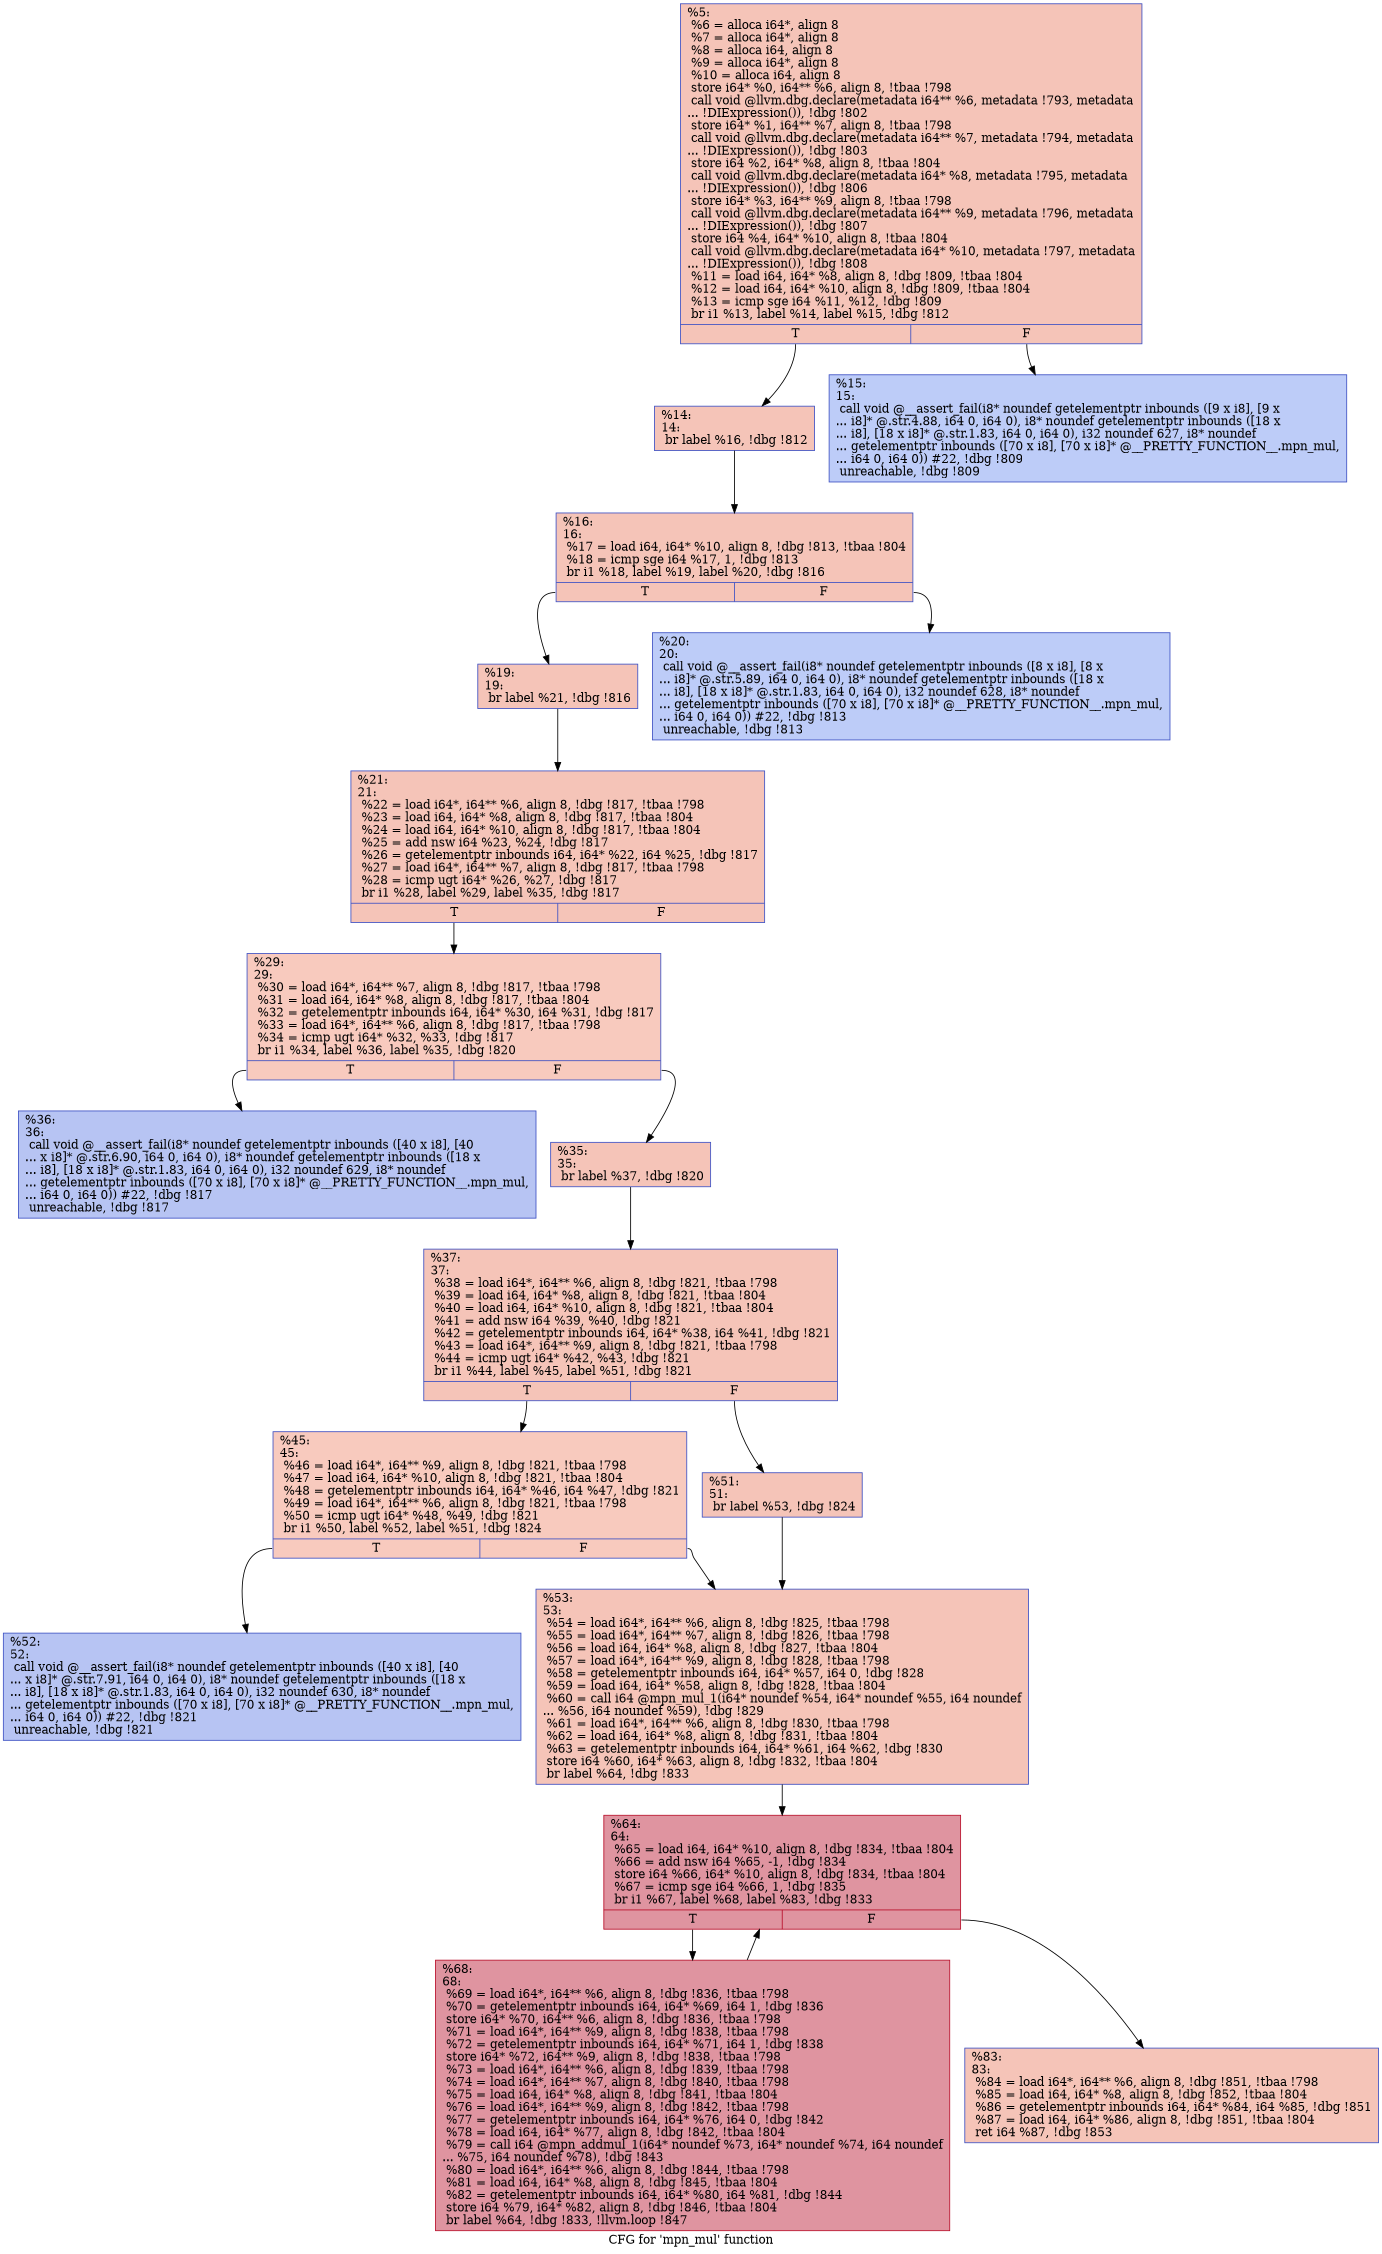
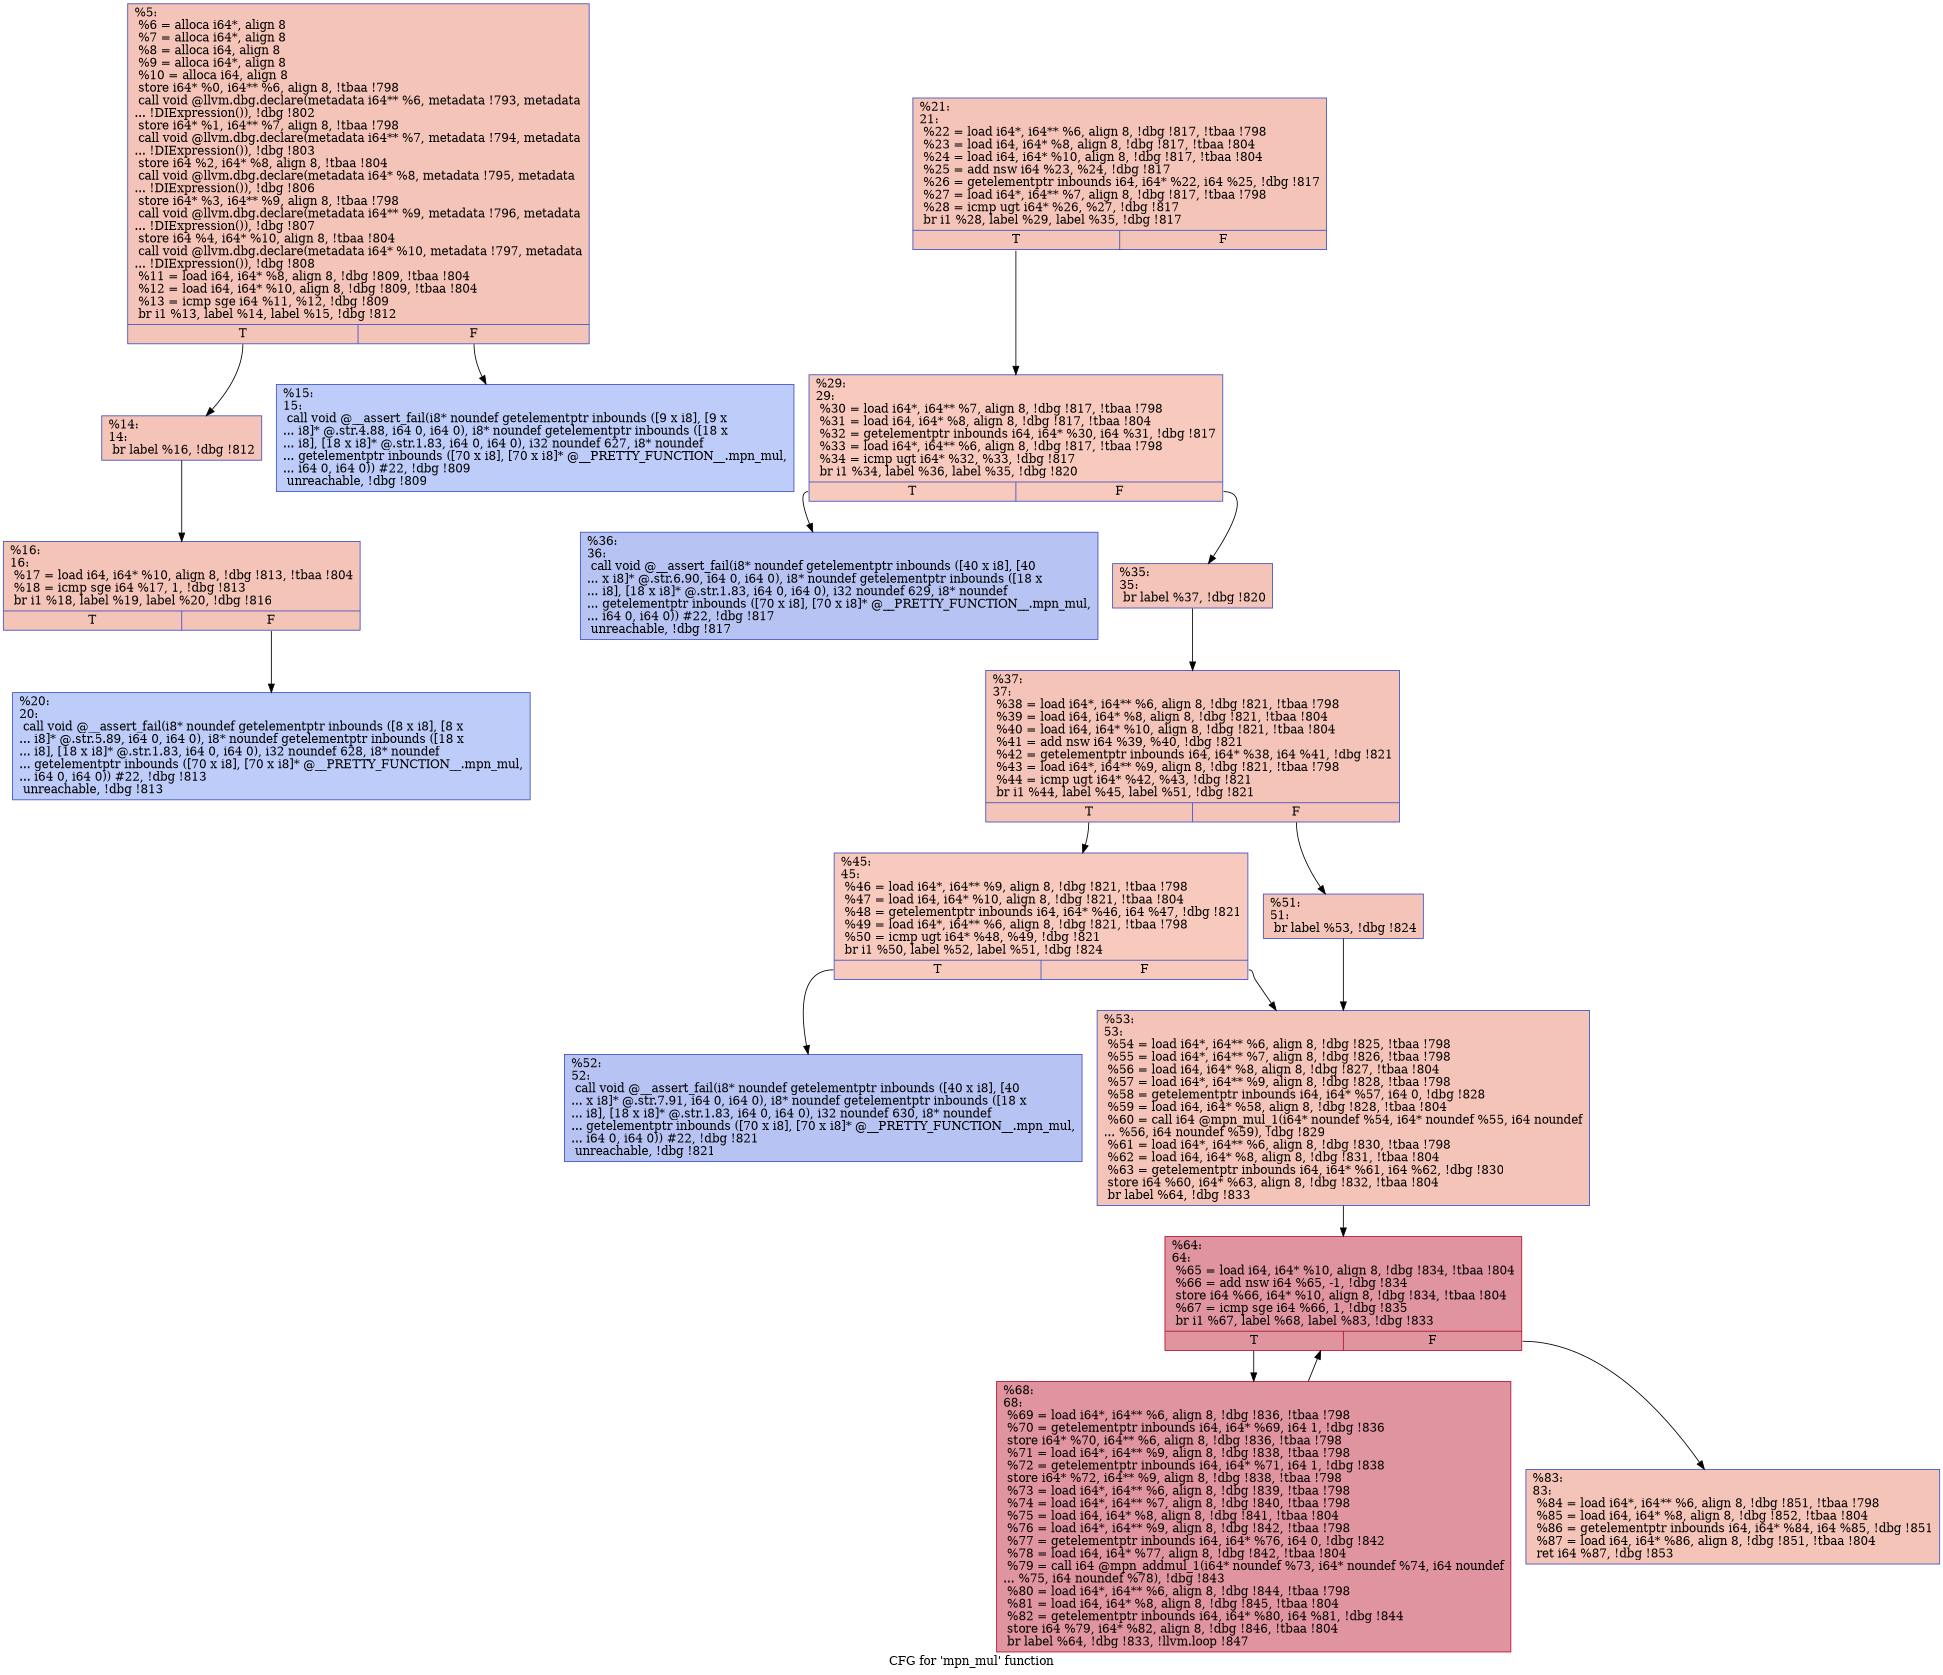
node "%19:": removed
